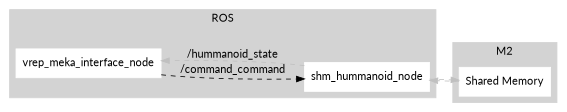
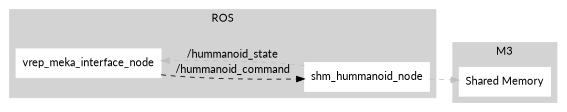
cluster "M2": label "M2" -> "M3"
edge "vrep_meka_interface_node" -> "shm_hummanoid_node": label "/command_command" -> "/hummanoid_command"
edge "Shared Memory" -> "shm_hummanoid_node": removed
